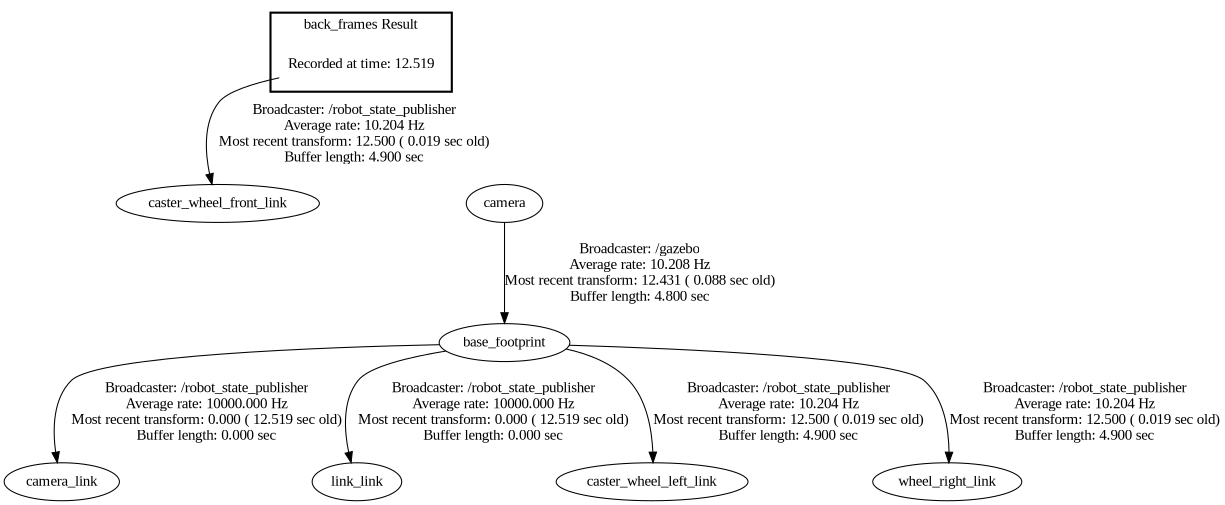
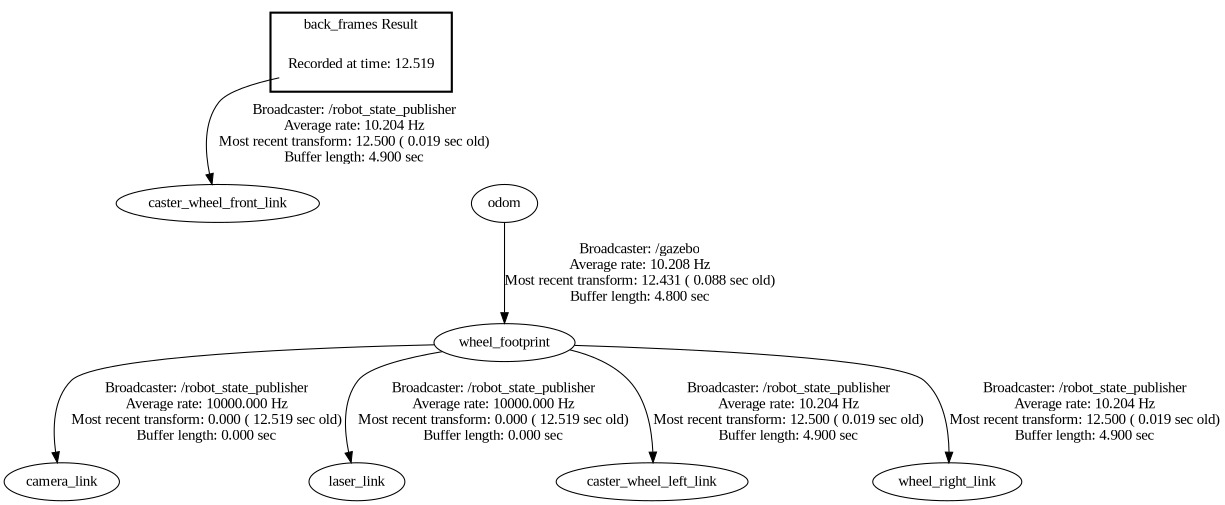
node "camera": label "camera" -> "odom"
node "base_footprint": label "base_footprint" -> "wheel_footprint"
node "link_link": label "link_link" -> "laser_link"
